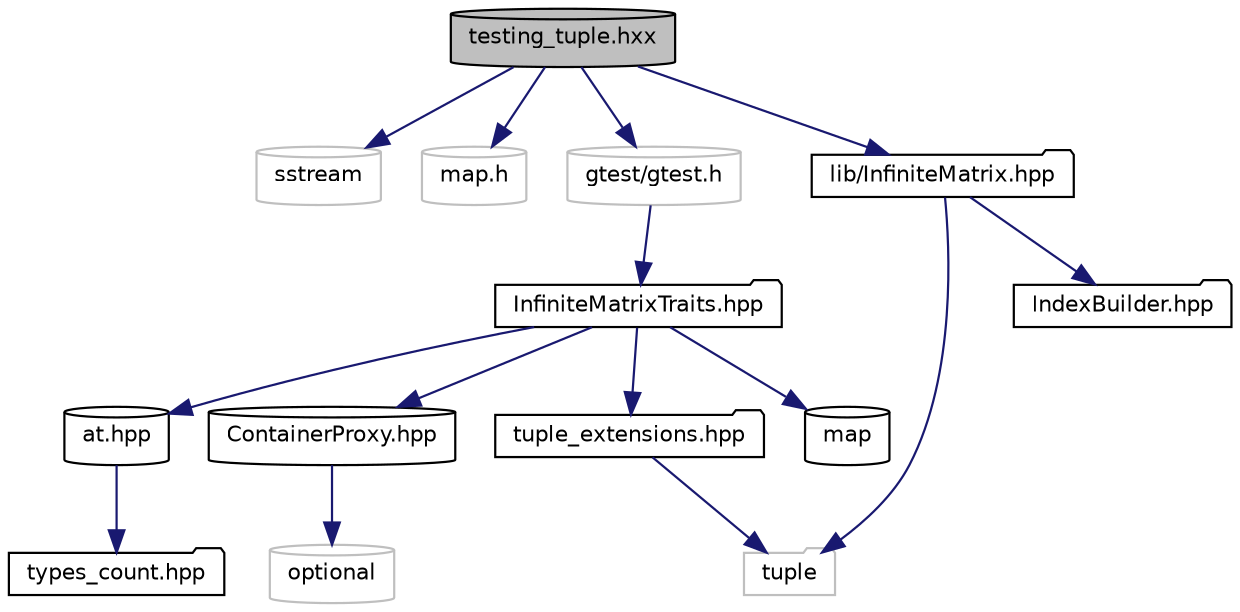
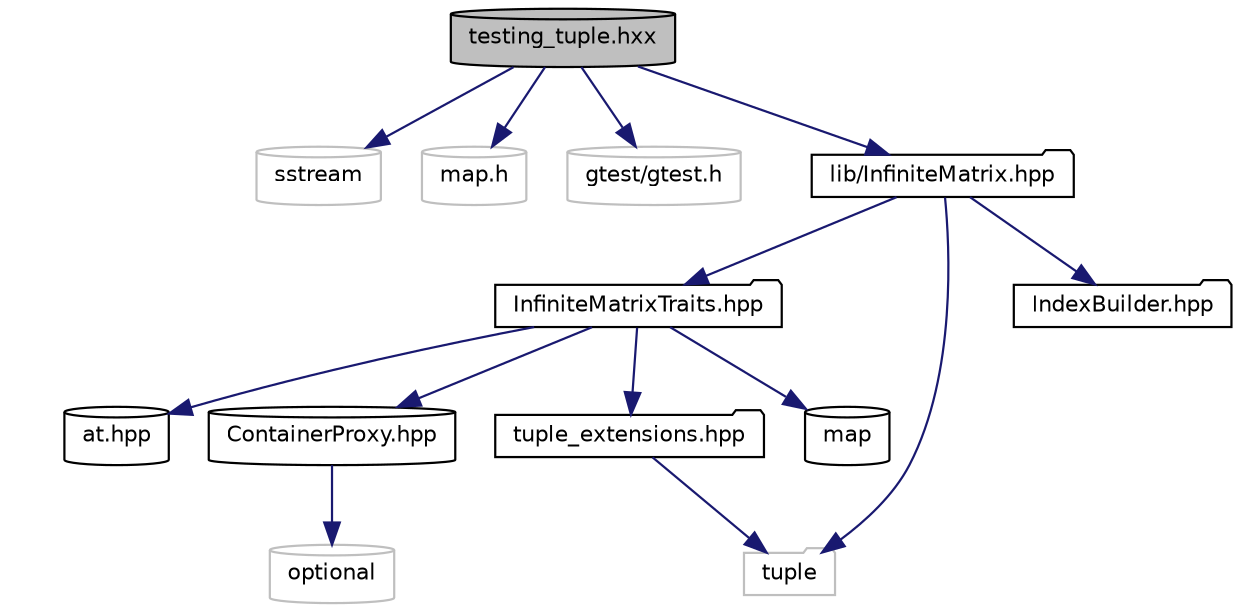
edge "gtest/gtest.h" -> "InfiniteMatrixTraits.hpp": now "lib/InfiniteMatrix.hpp" -> "InfiniteMatrixTraits.hpp"
node "types_count.hpp": removed
